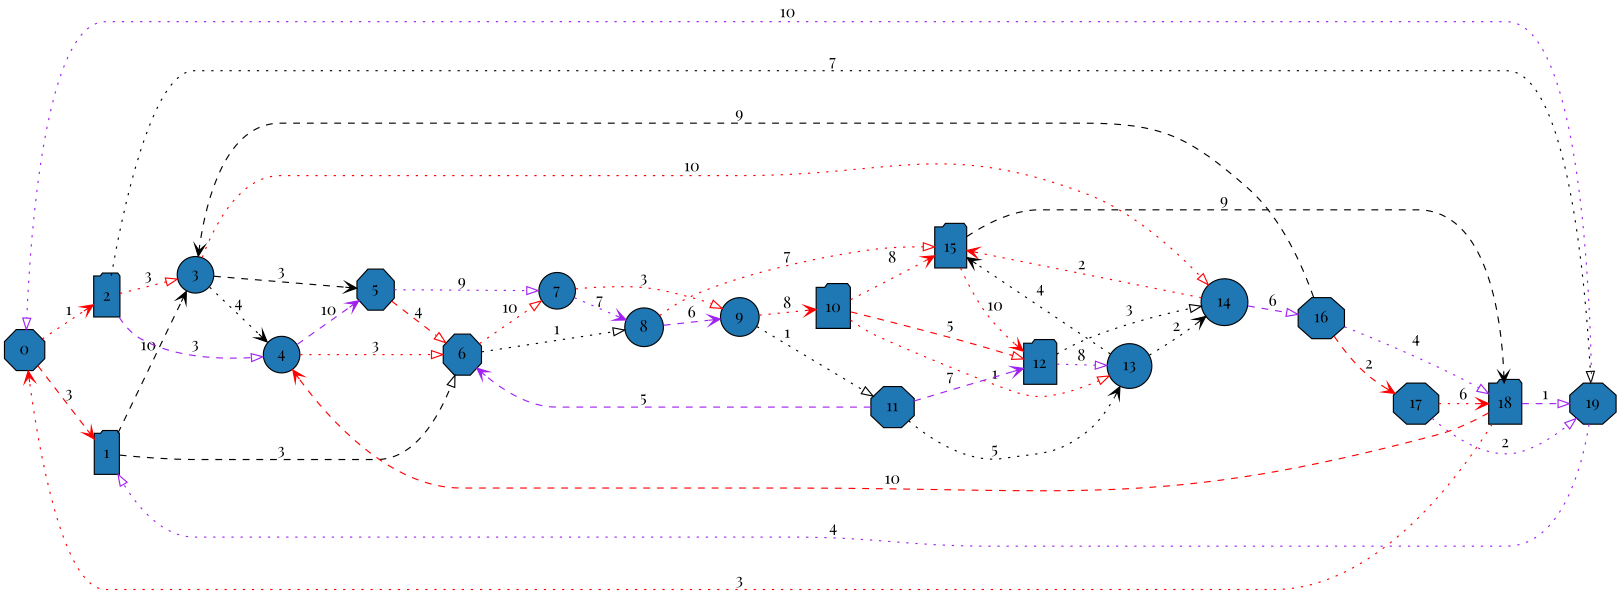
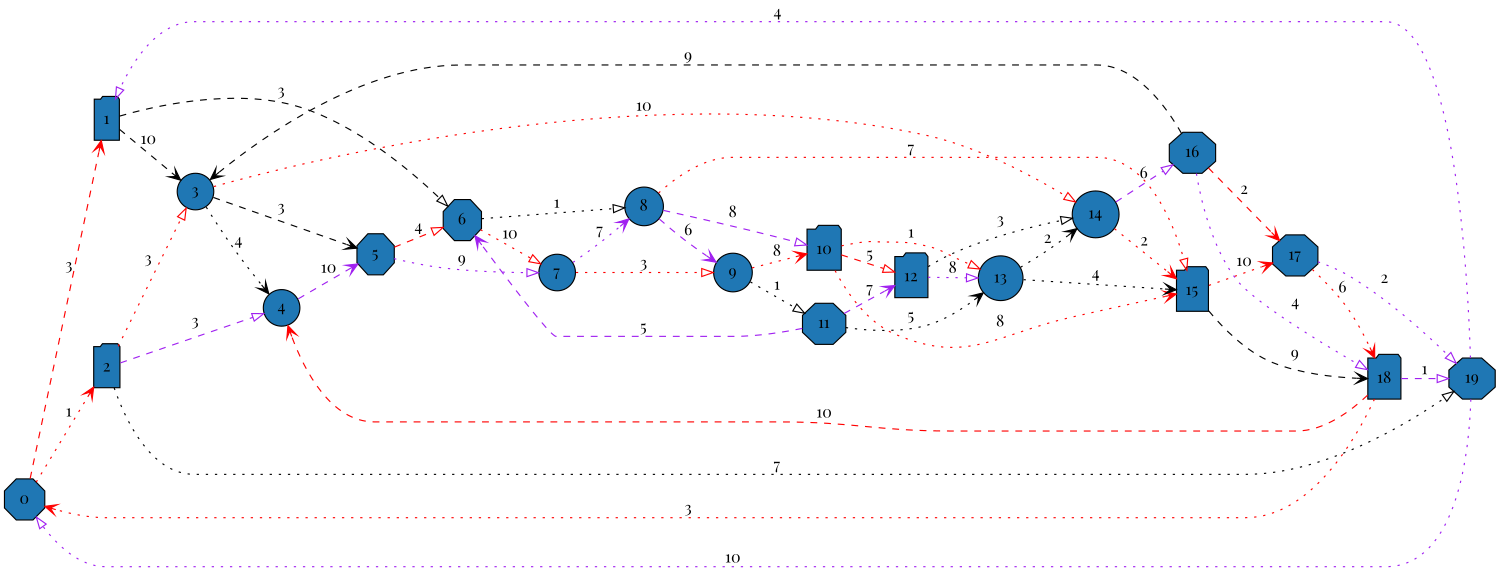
edge "8" -> "10": added, label "8"
edge "15" -> "12": now "15" -> "17"
edge "4" -> "6": removed, label "3"
